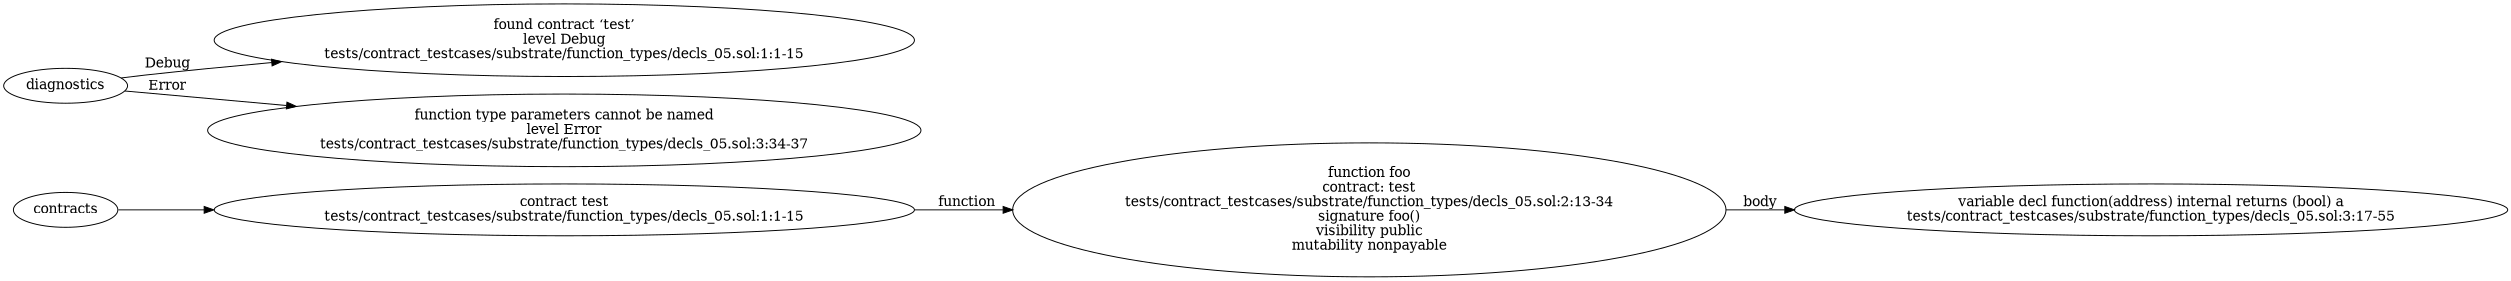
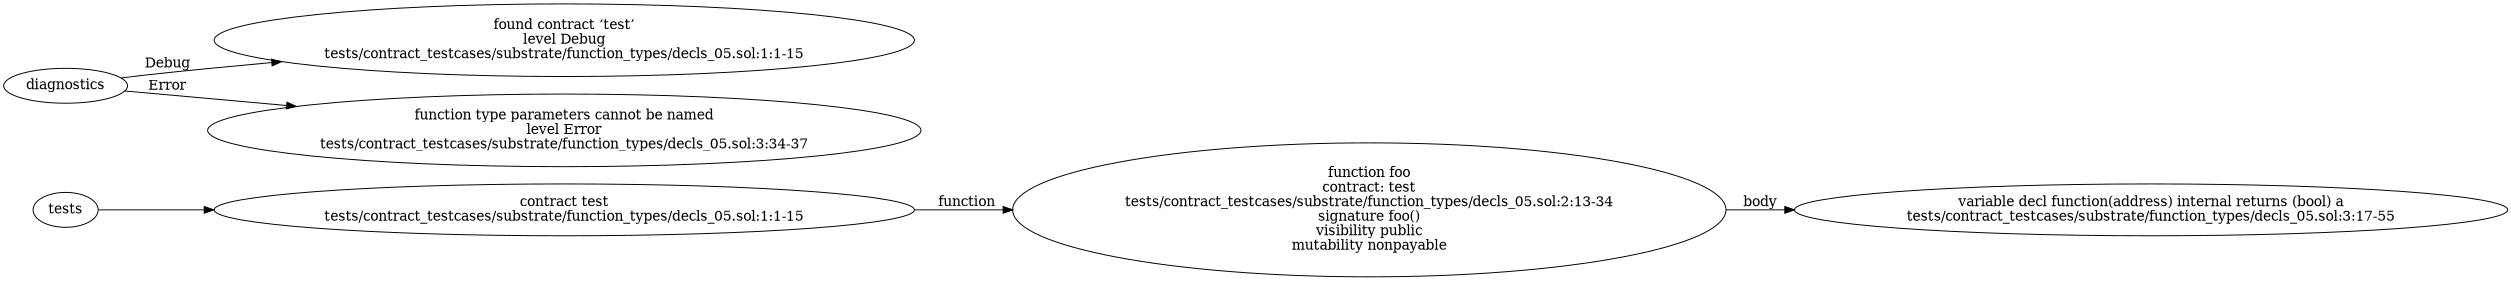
node "contracts": label "contracts" -> "tests"
